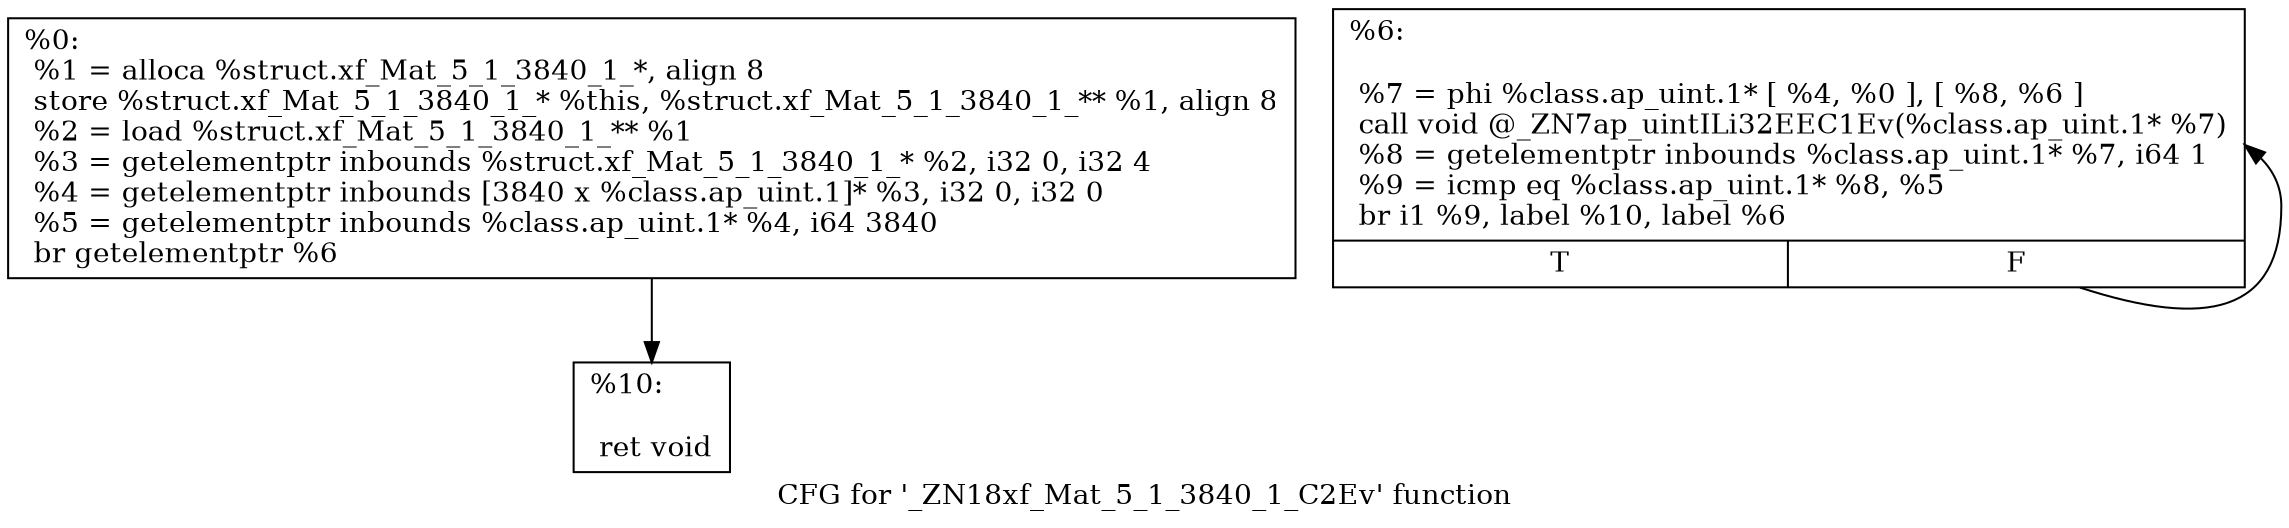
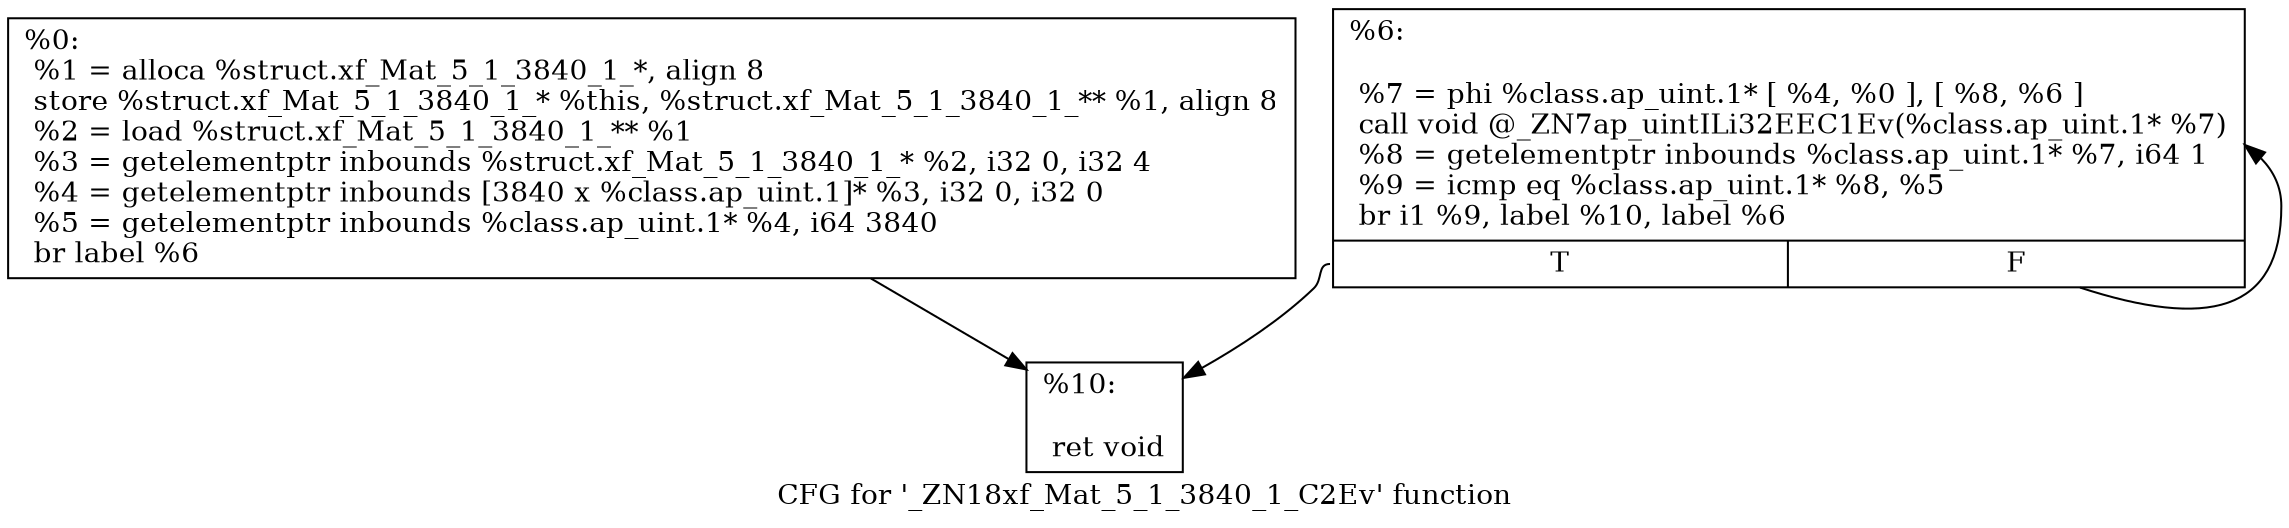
node "%0:": text "br getelementptr %6" -> "br label %6"
edge "%6:" -> "%10:": added
